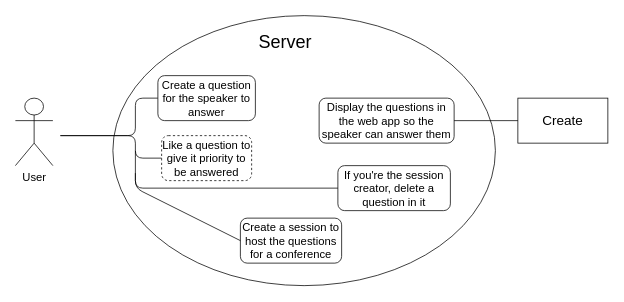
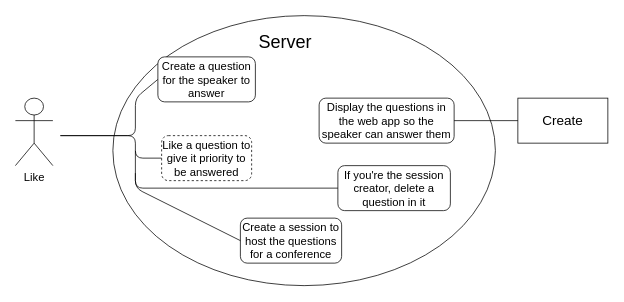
node "Create a question for the speaker to answer": moved (207, 98) -> (207, 79)
node "User": label "User" -> "Like"
